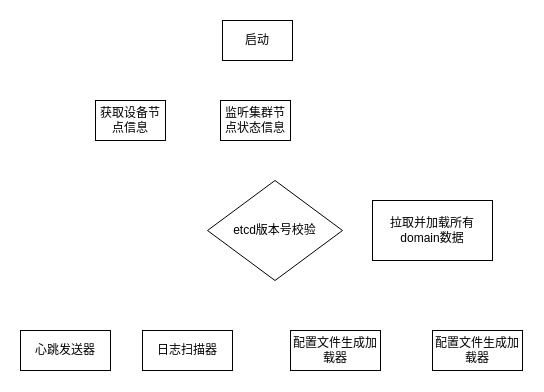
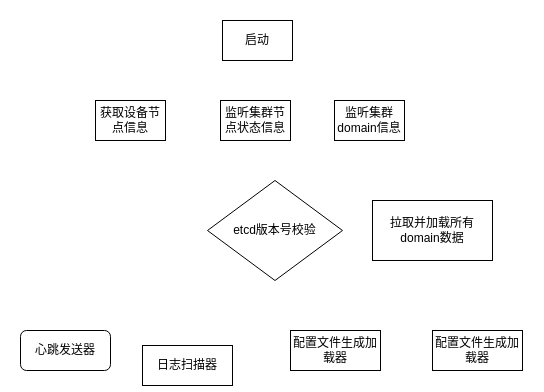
node "监听集群domain信息": added
node "心跳发送器": shape rectangle -> rounded rectangle
node "日志扫描器": moved (188, 351) -> (188, 366)
